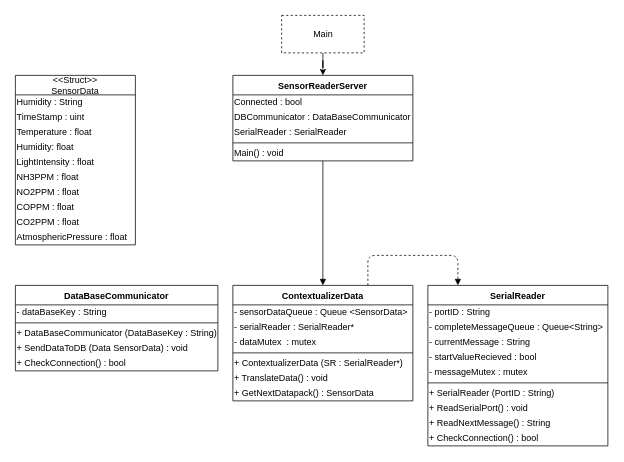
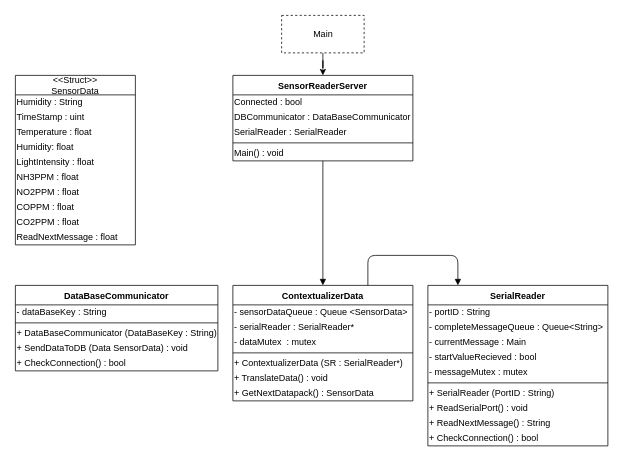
node "AtmosphericPressure : float": label "AtmosphericPressure : float" -> "ReadNextMessage : float"
edge "ContextualizerData" -> "SerialReader": style dashed -> solid
node "- currentMessage : String": label "- currentMessage : String" -> "- currentMessage : Main"
